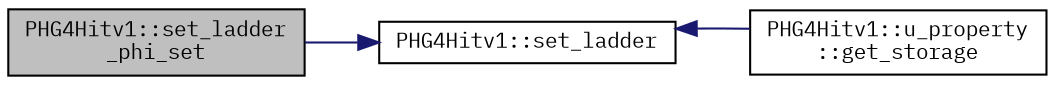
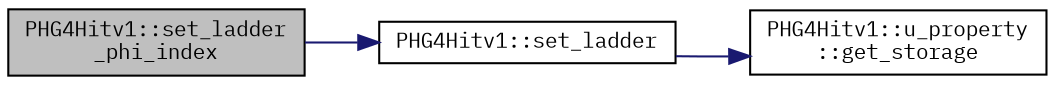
edge "PHG4Hitv1::u_property ::get_storage" -> "PHG4Hitv1::set_ladder": reversed
node "PHG4Hitv1::set_ladder _phi_set": label "PHG4Hitv1::set_ladder _phi_set" -> "PHG4Hitv1::set_ladder _phi_index"
